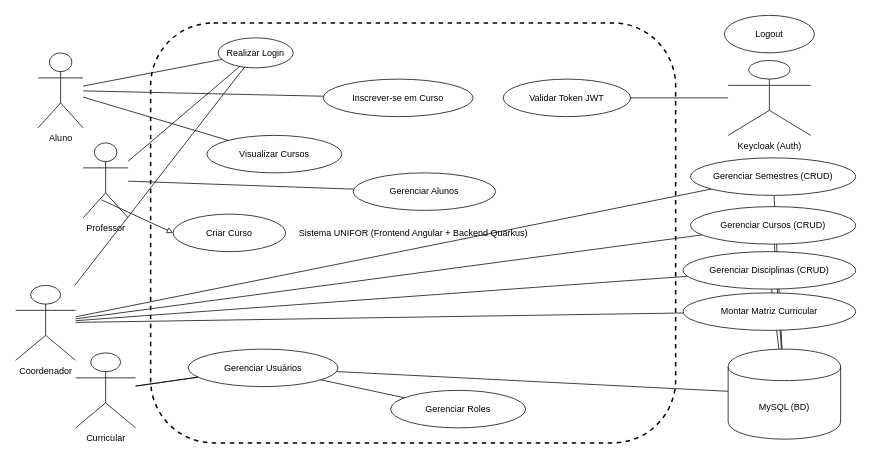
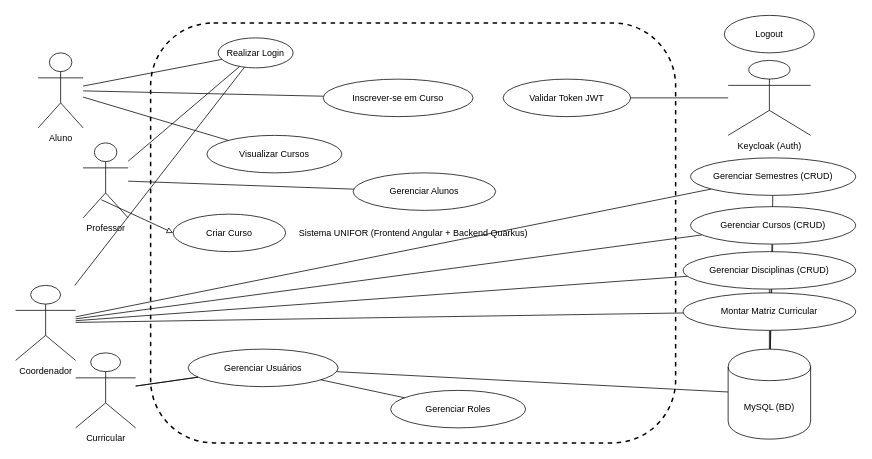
node "MySQL (BD)": size 113x90 -> 83x90
